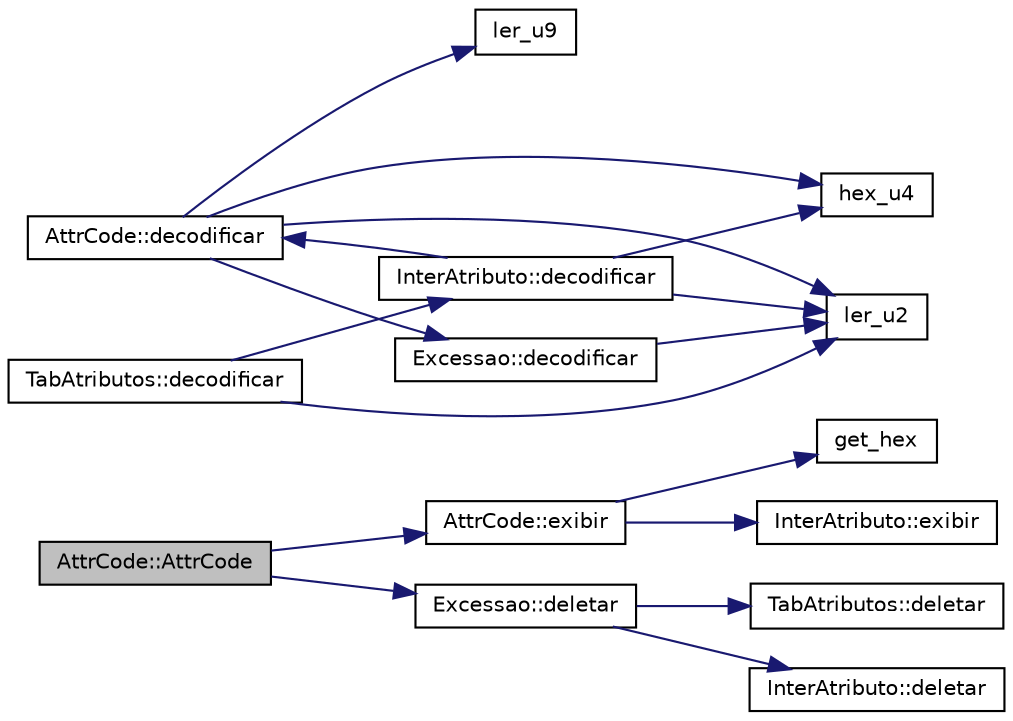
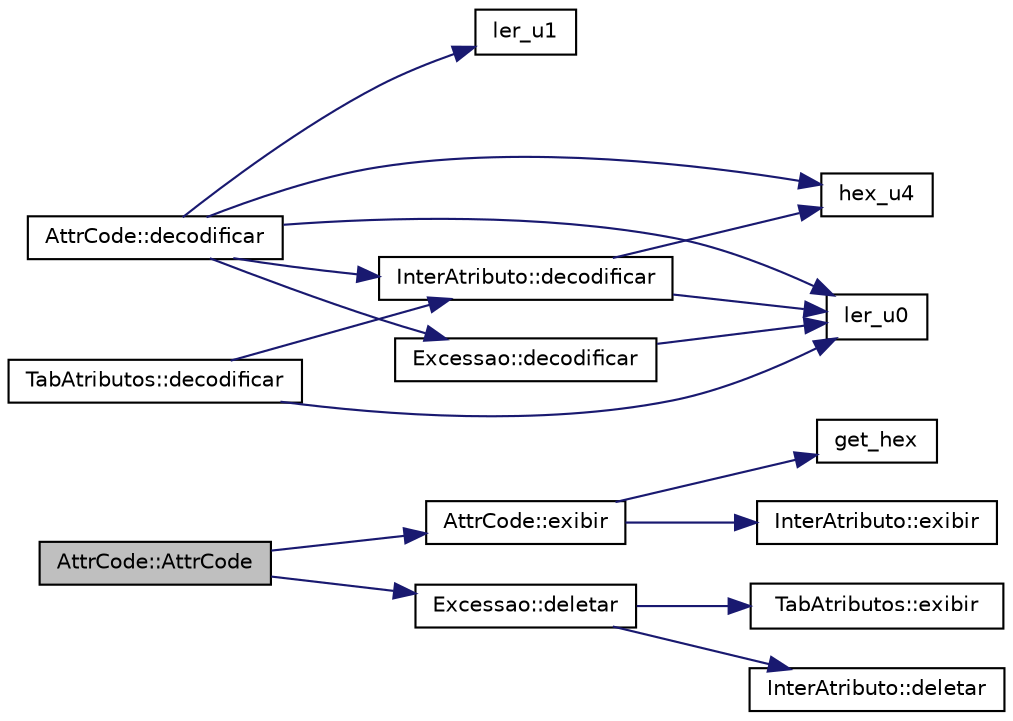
node "ler_u9": label "ler_u9" -> "ler_u1"
edge "InterAtributo::decodificar" -> "AttrCode::decodificar": reversed
node "ler_u2": label "ler_u2" -> "ler_u0"
node "TabAtributos::deletar": label "TabAtributos::deletar" -> "TabAtributos::exibir"
